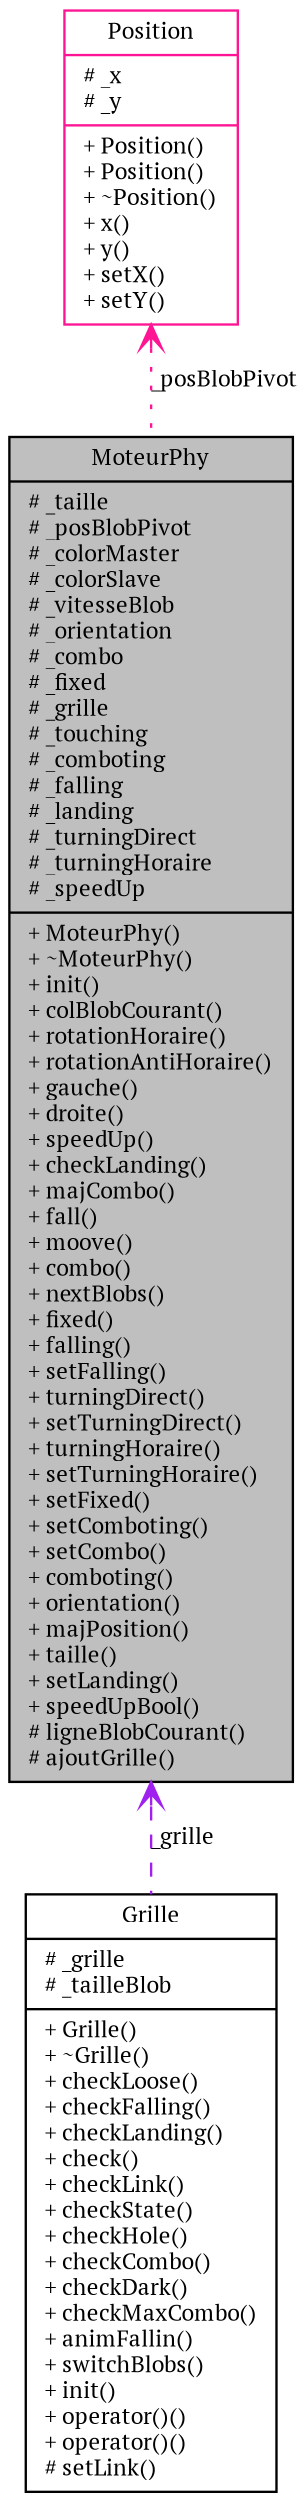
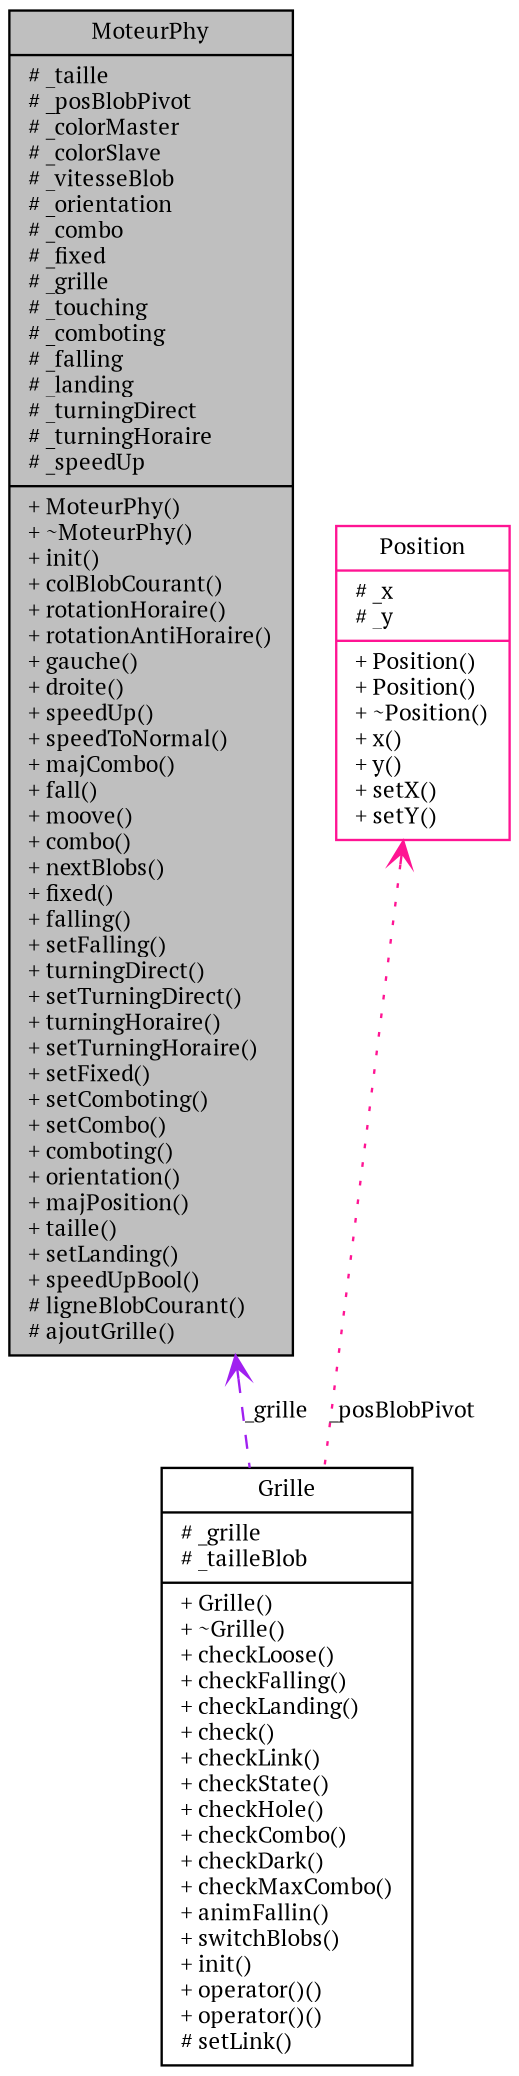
edge "MoteurPhy" -> "Position": now "Grille" -> "Position"
node "MoteurPhy": text "+ checkLanding()" -> "+ speedToNormal()"
